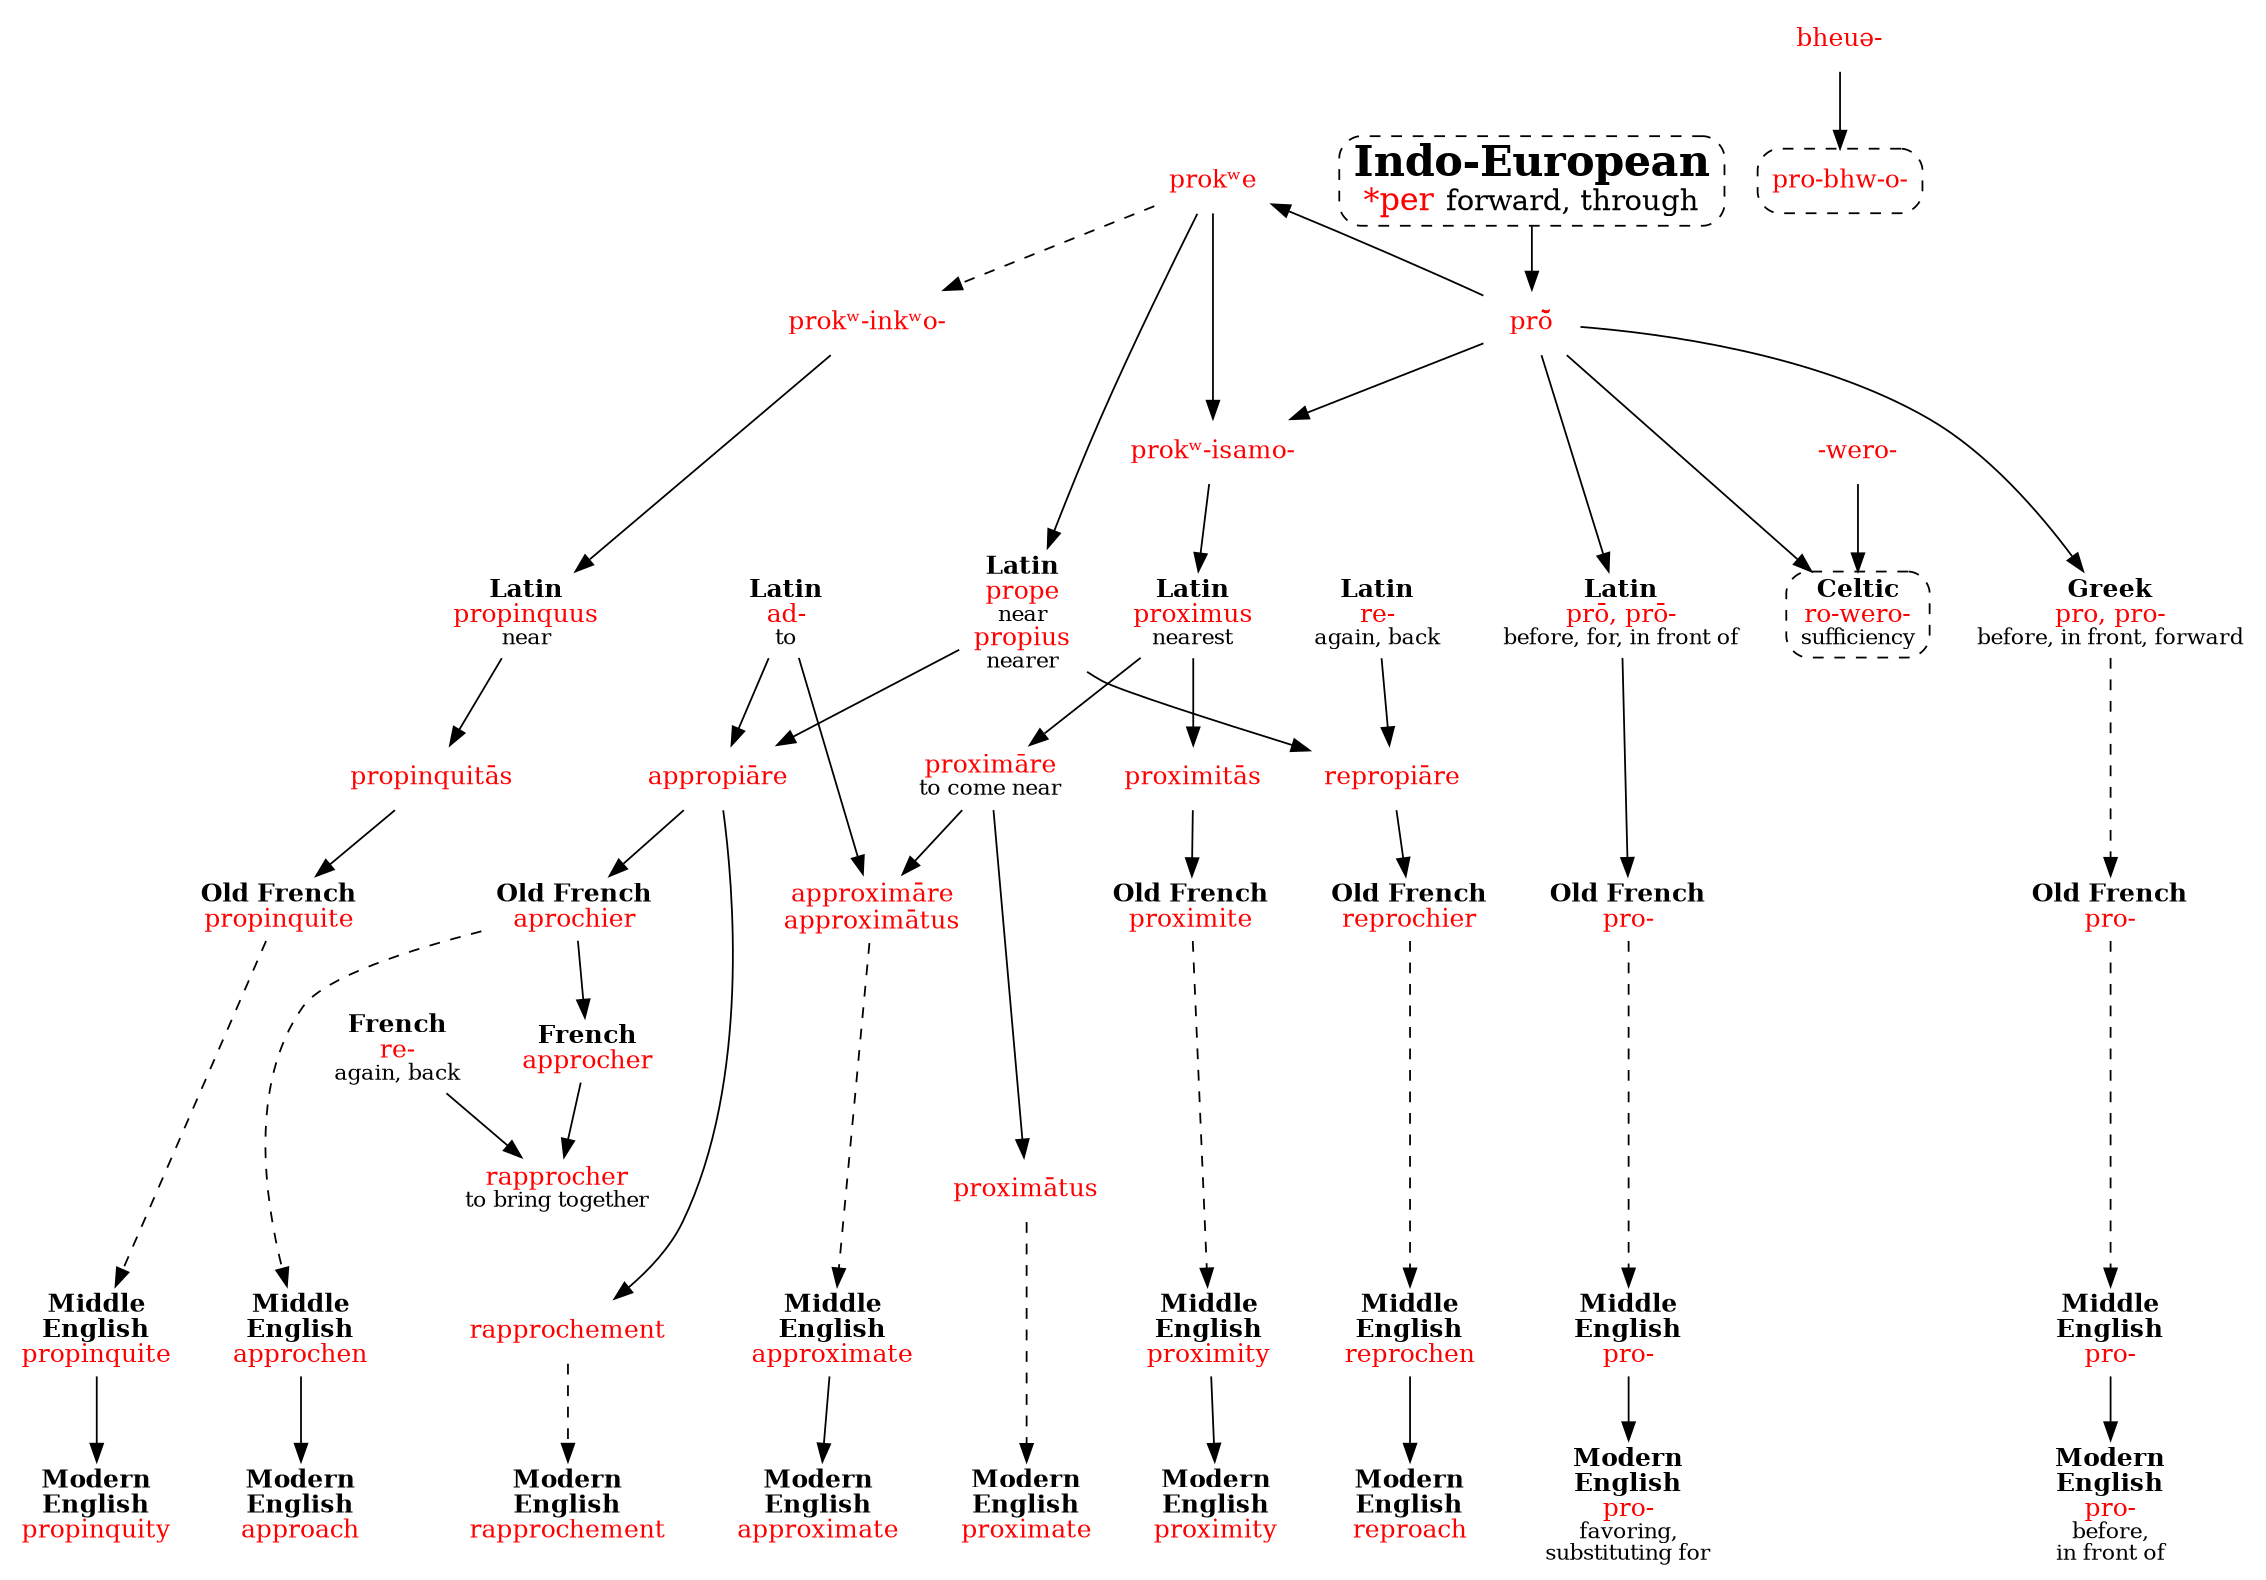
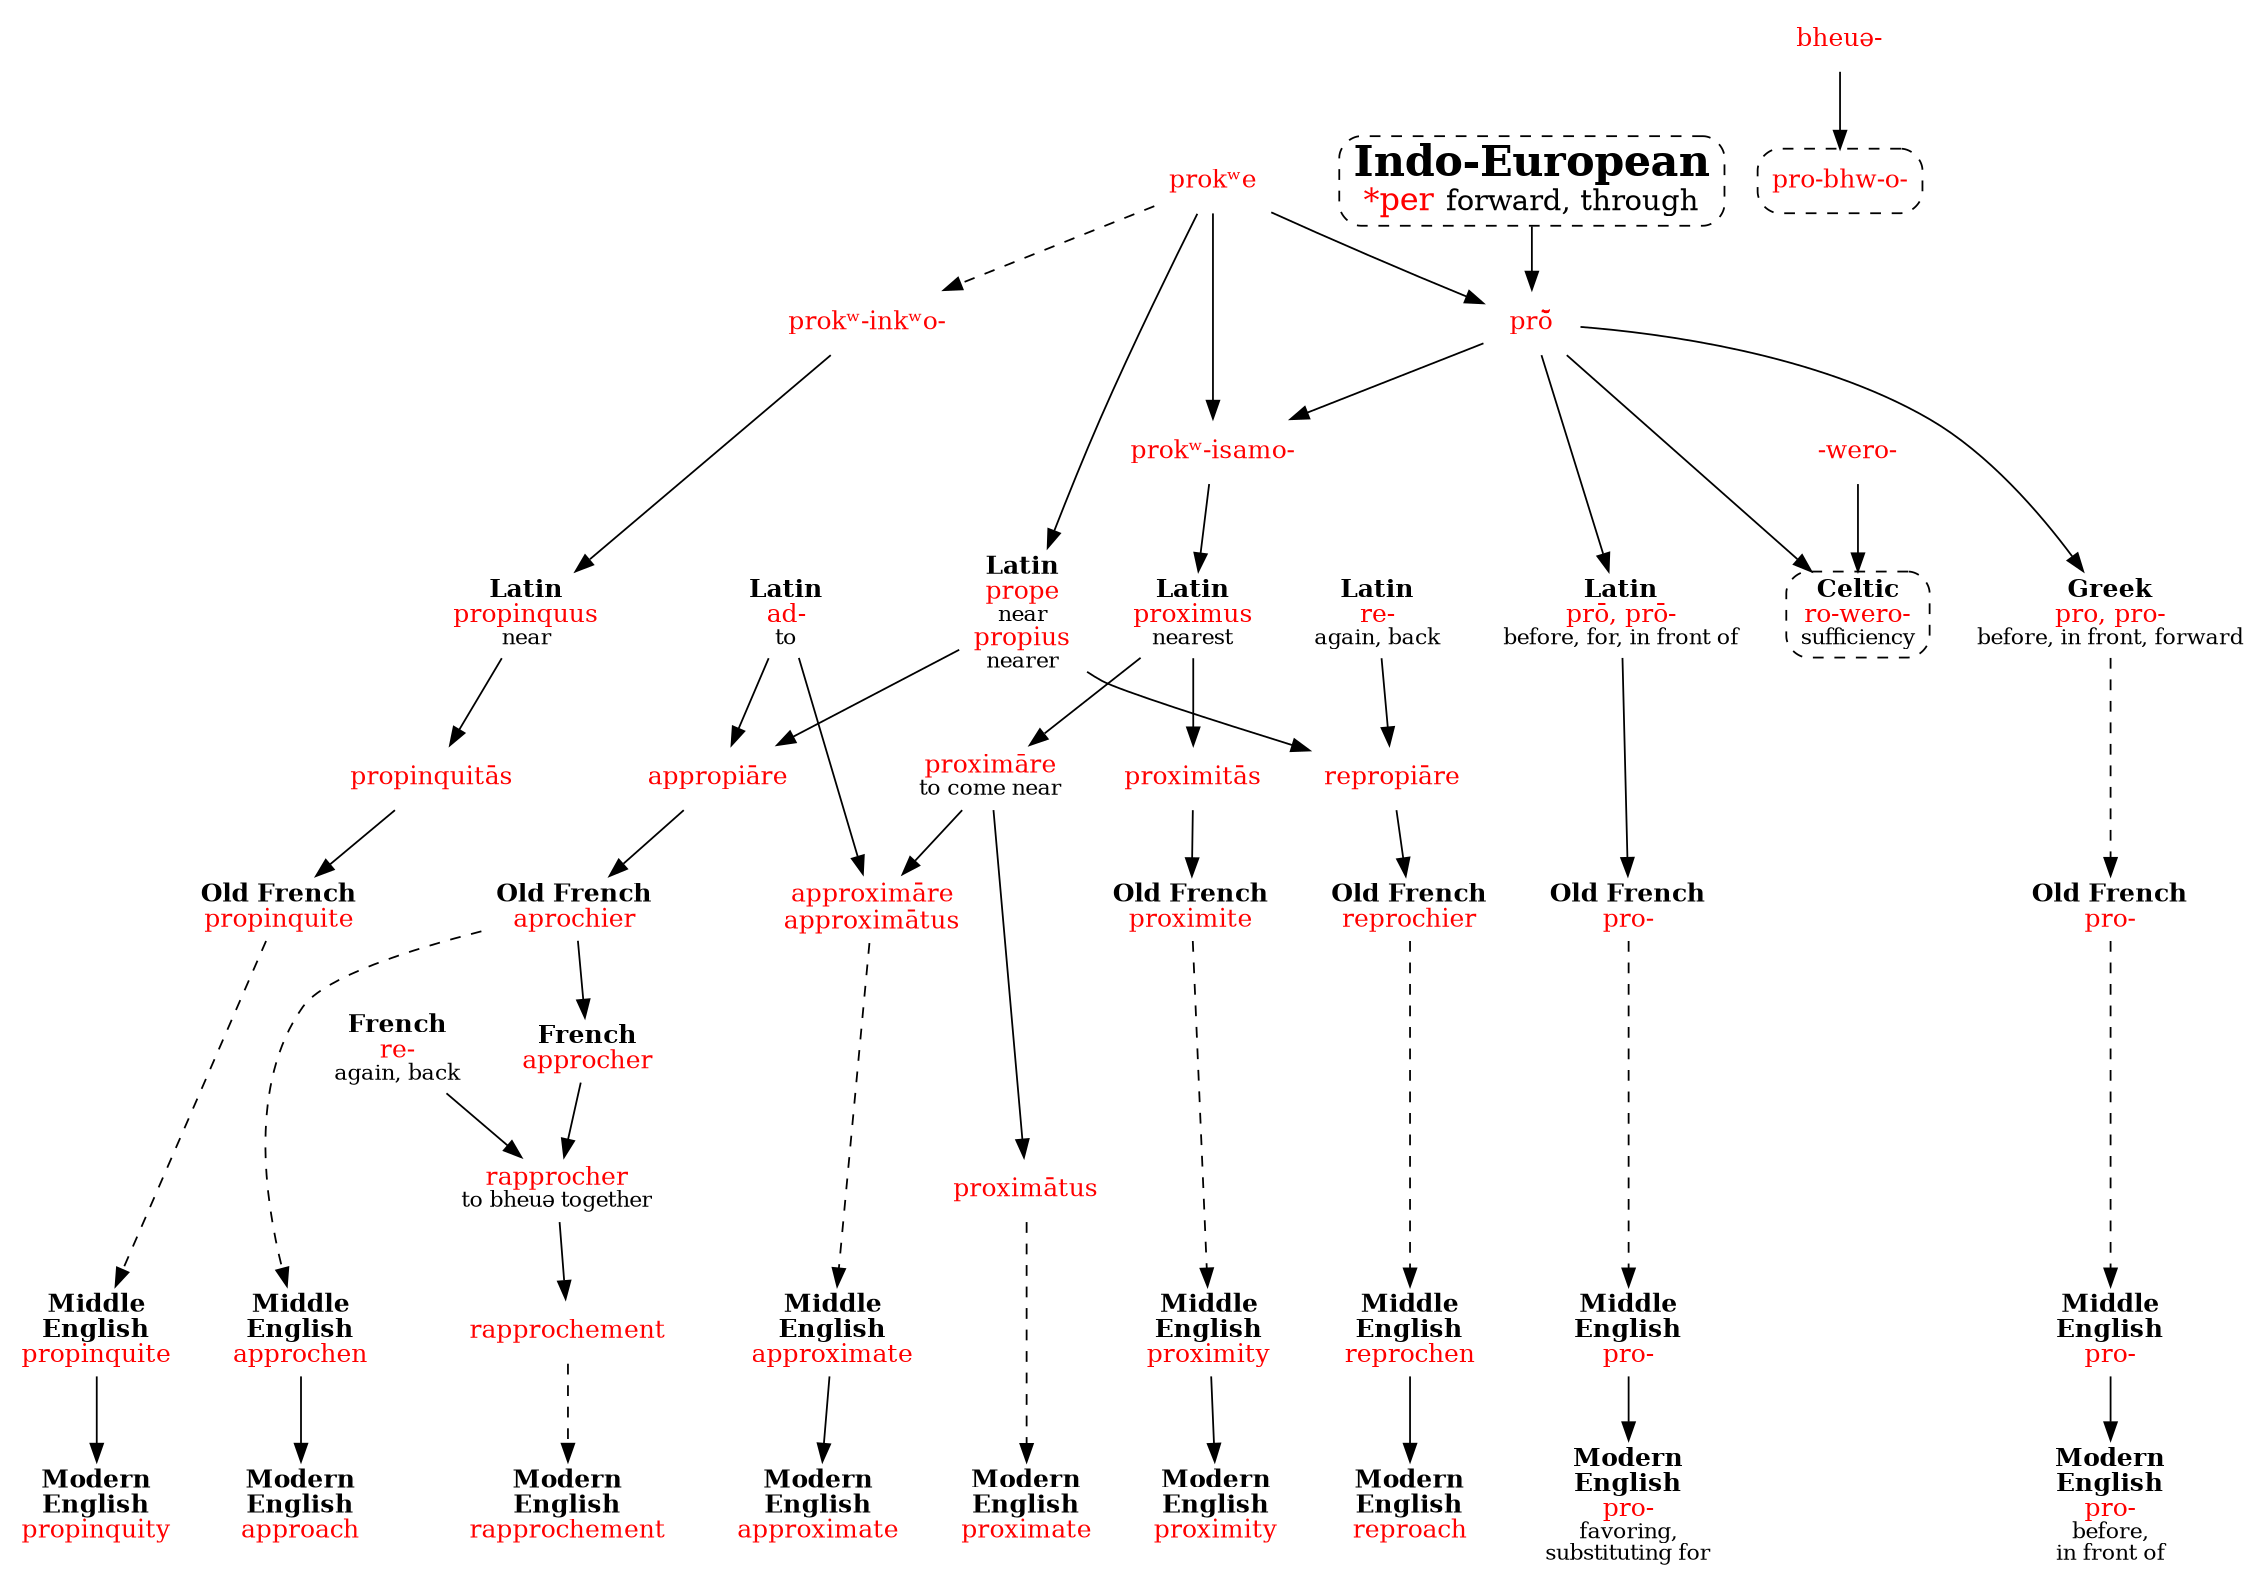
edge "prō̆" -> "prokʷe": reversed
edge "appropiāre" -> "rapprochement": now "rapprocher" -> "rapprochement"
node "rapprocher": text "to bring together" -> "to bheuə together"
